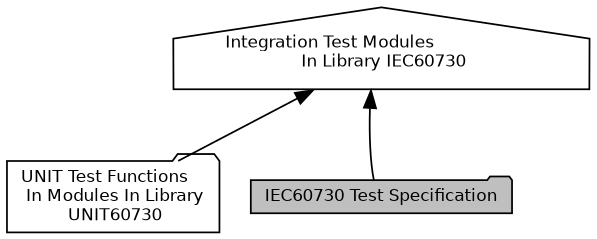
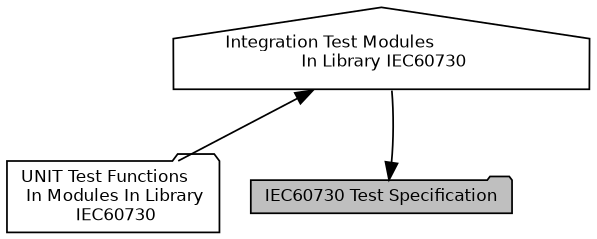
edge "IEC60730 Test Specification" -> "Integration Test Modules In Library IEC60730": reversed
node "UNIT Test Functions In Modules In Library UNIT60730": label "UNIT Test Functions In Modules In Library UNIT60730" -> "UNIT Test Functions In Modules In Library IEC60730"
